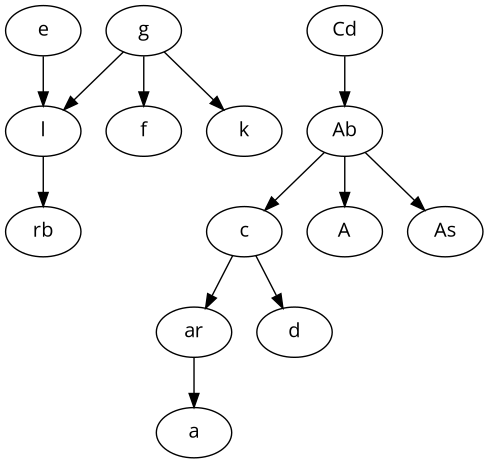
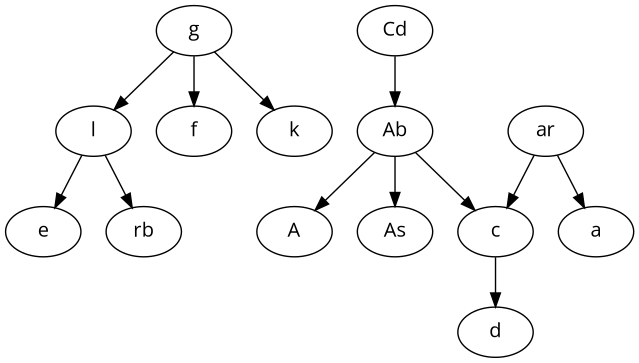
edge "e" -> "l": reversed
edge "c" -> "ar": reversed
